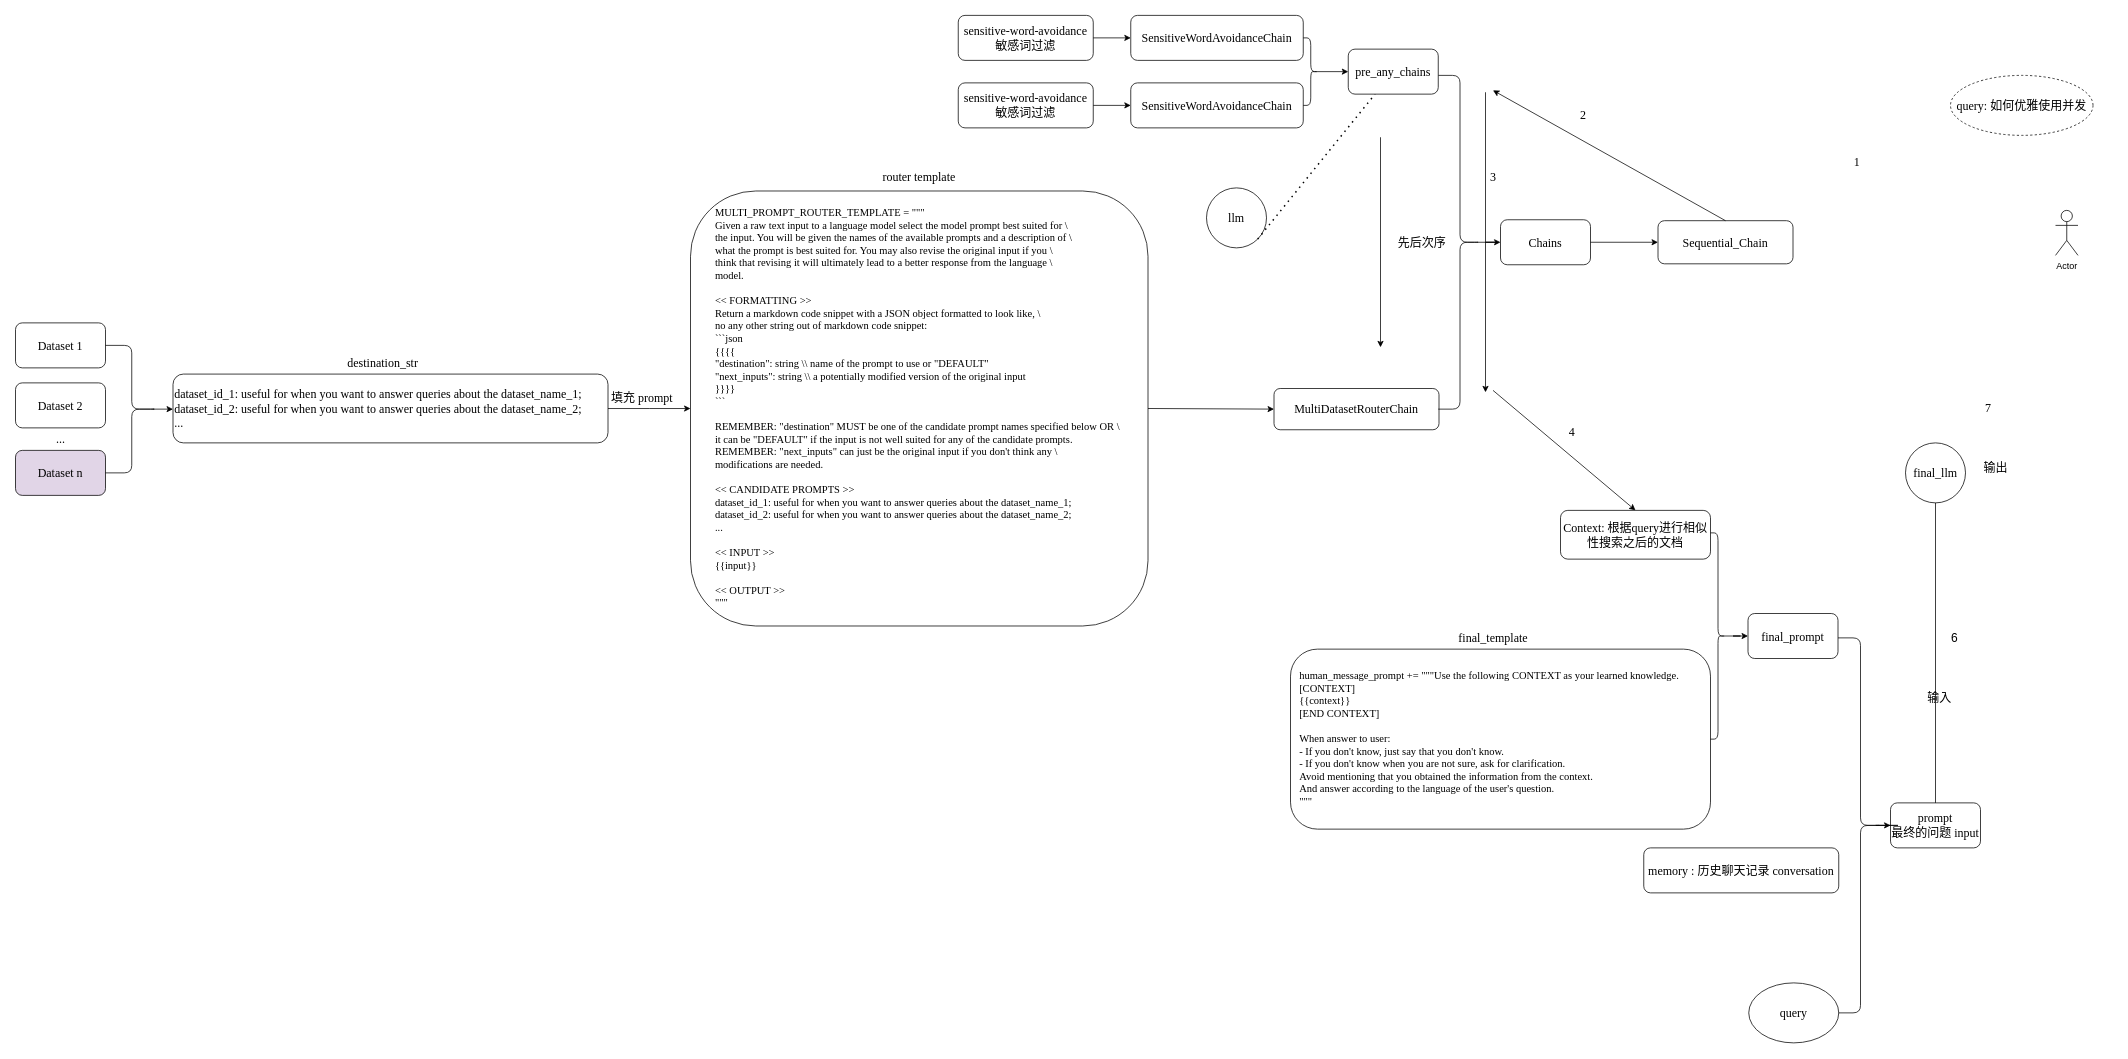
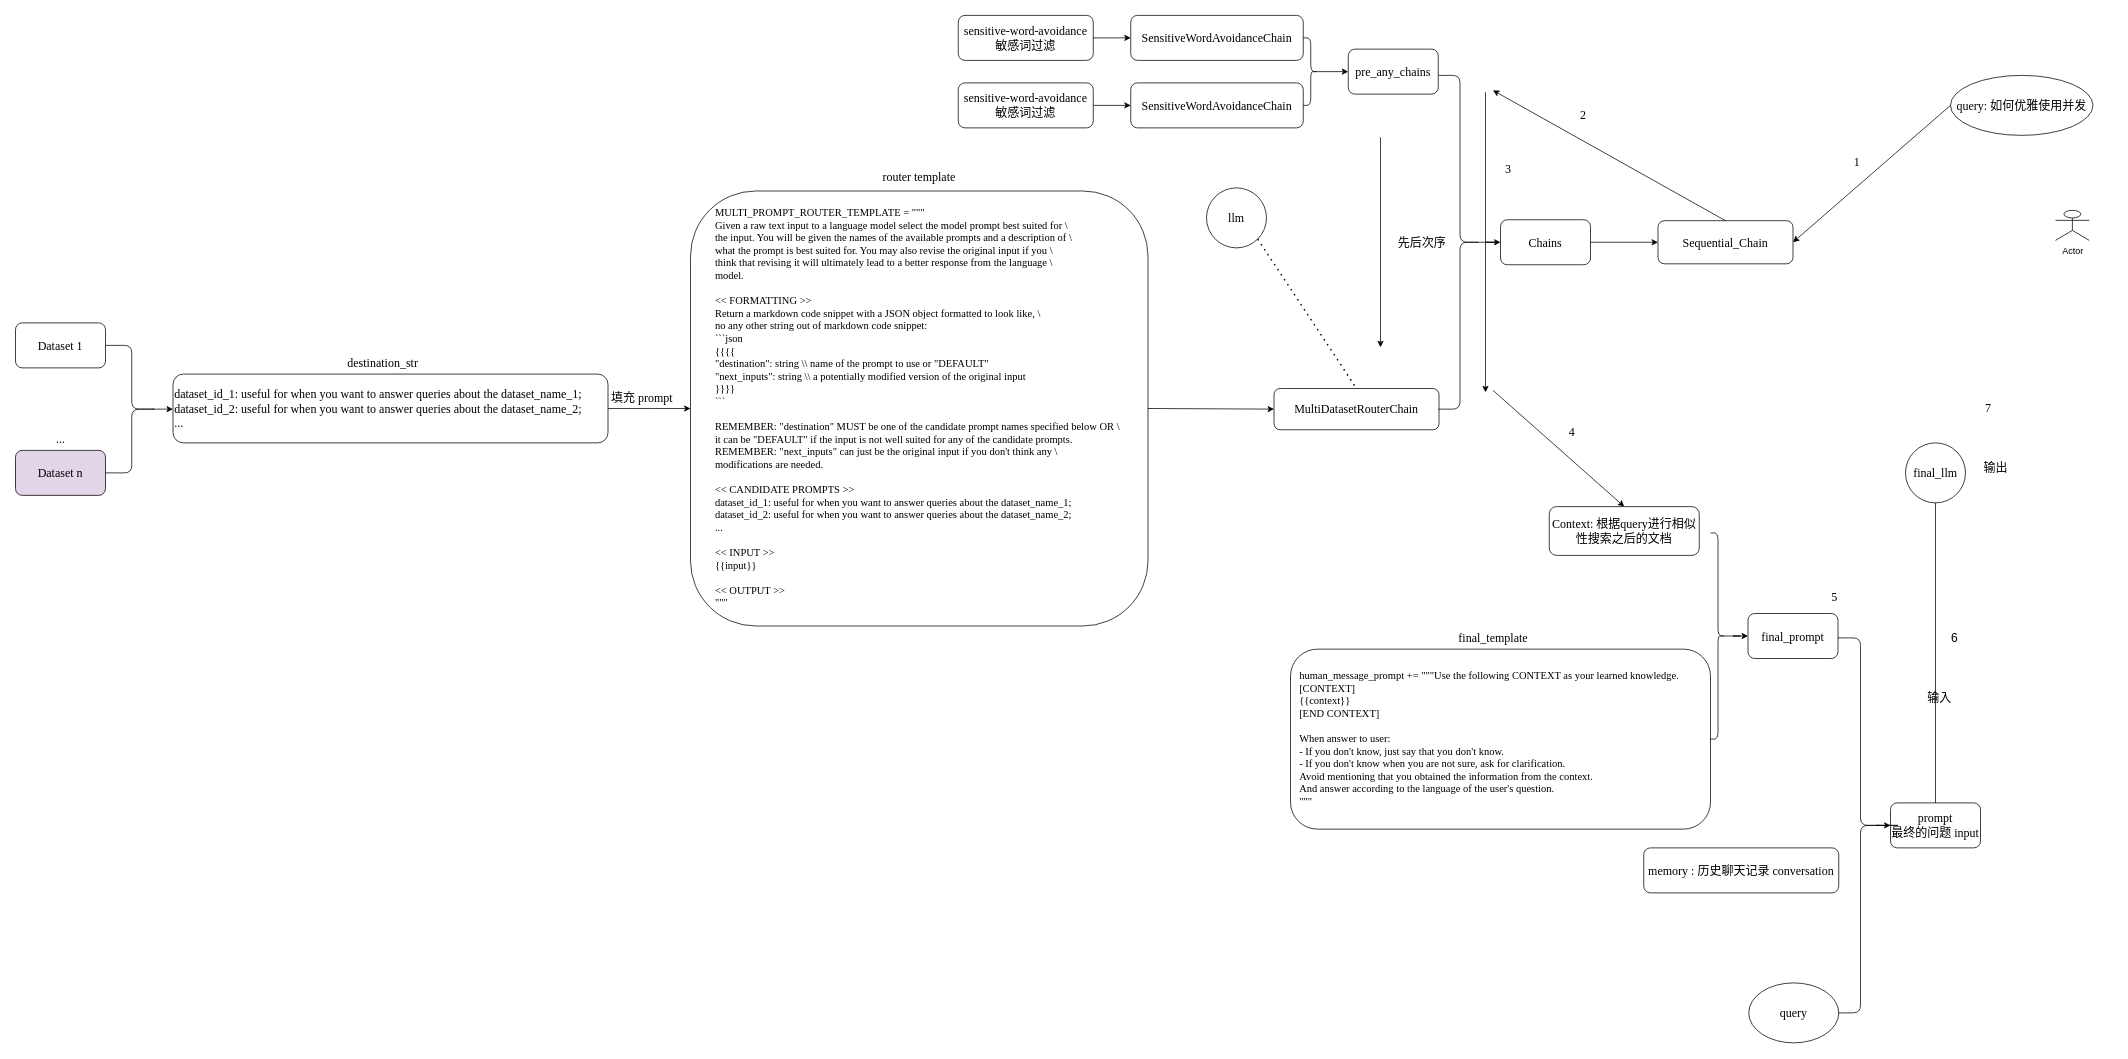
node "query: 如何优雅使用并发": style dashed -> solid
edge "pre_any_chains" -- "llm": now "MultiDatasetRouterChain" -- "llm"
edge "query: 如何优雅使用并发" -> "Sequential_Chain": added
node "3": moved (1493, 177) -> (1508, 169)
node "Actor": size 23x45 -> 34x30
node "Dataset 2": removed
node "Context: 根据query进行相似性搜索之后的文档": moved (1635, 535) -> (1624, 531)
node "5": added
